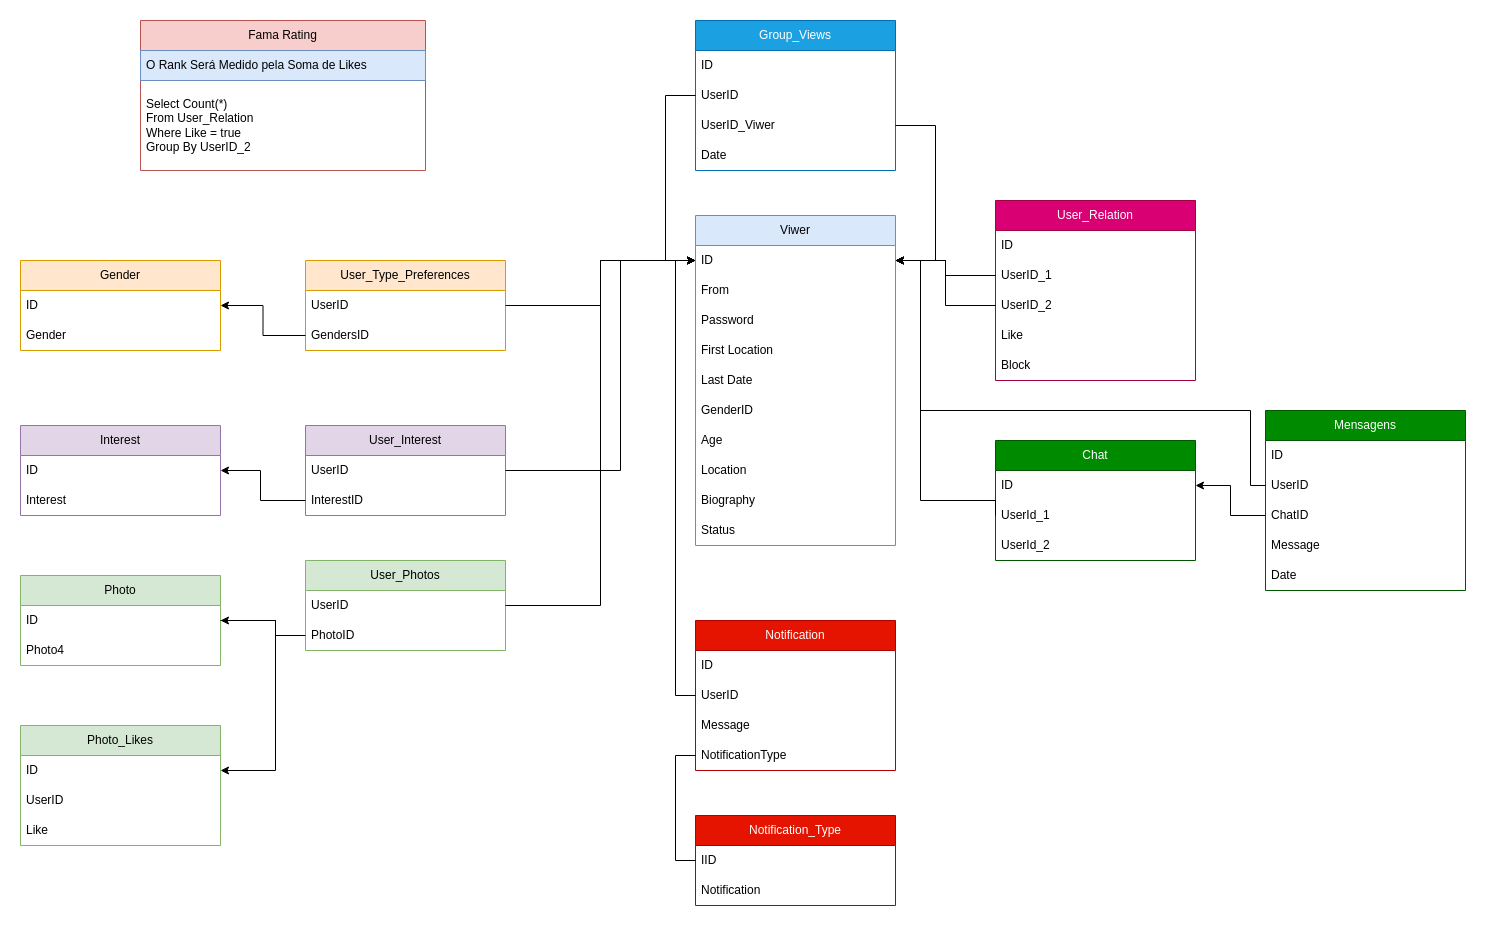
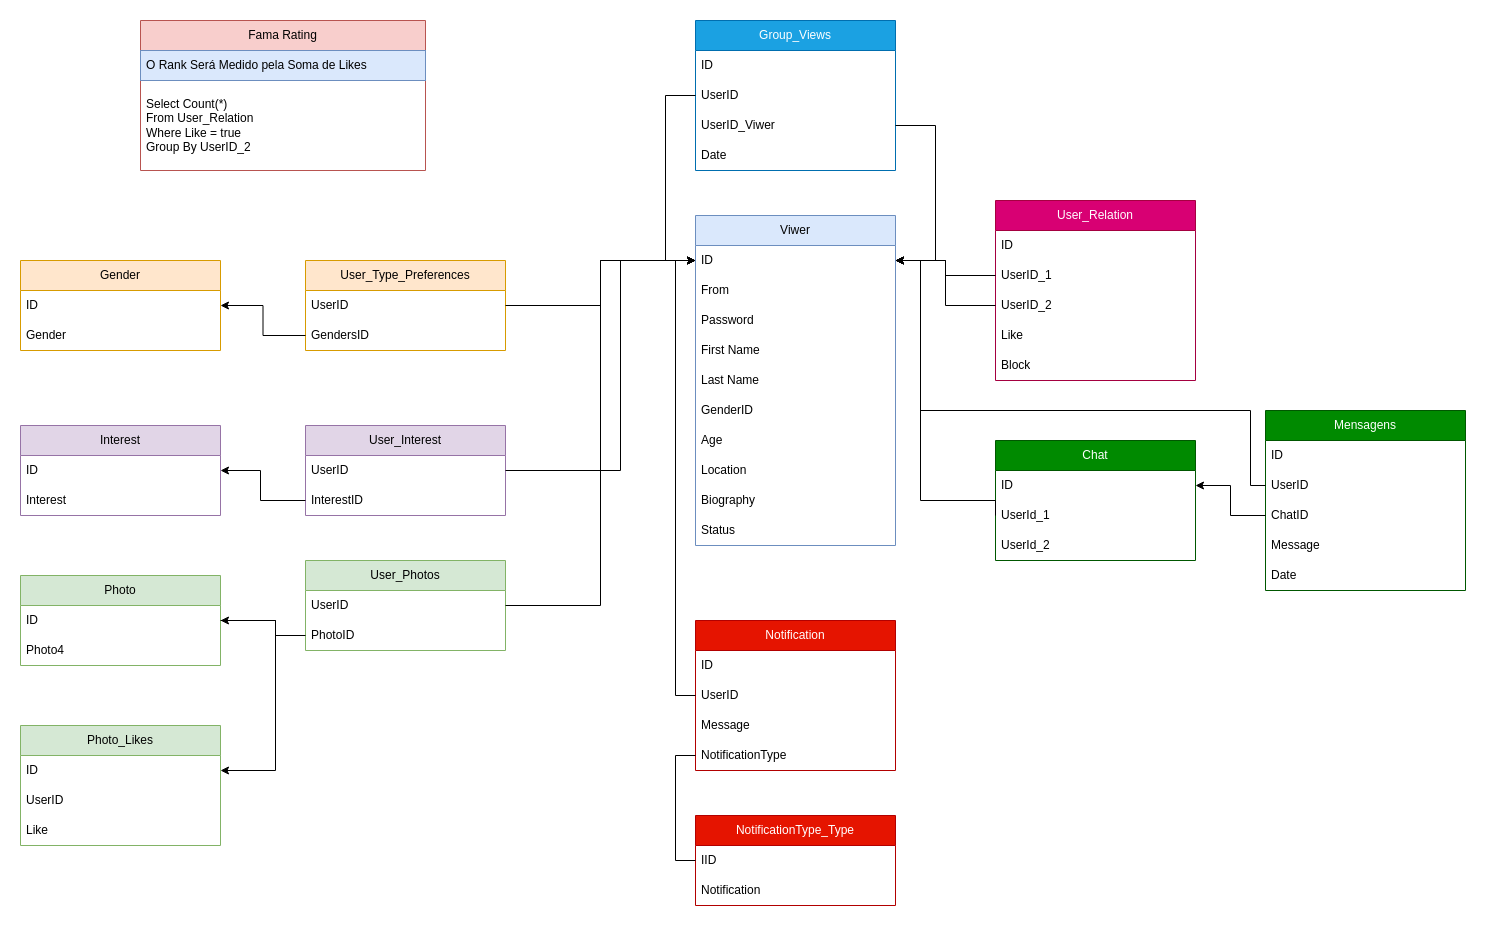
node "First Location": label "First Location" -> "First Name"
node "Last Date": label "Last Date" -> "Last Name"
node "Notification_Type": label "Notification_Type" -> "NotificationType_Type"
